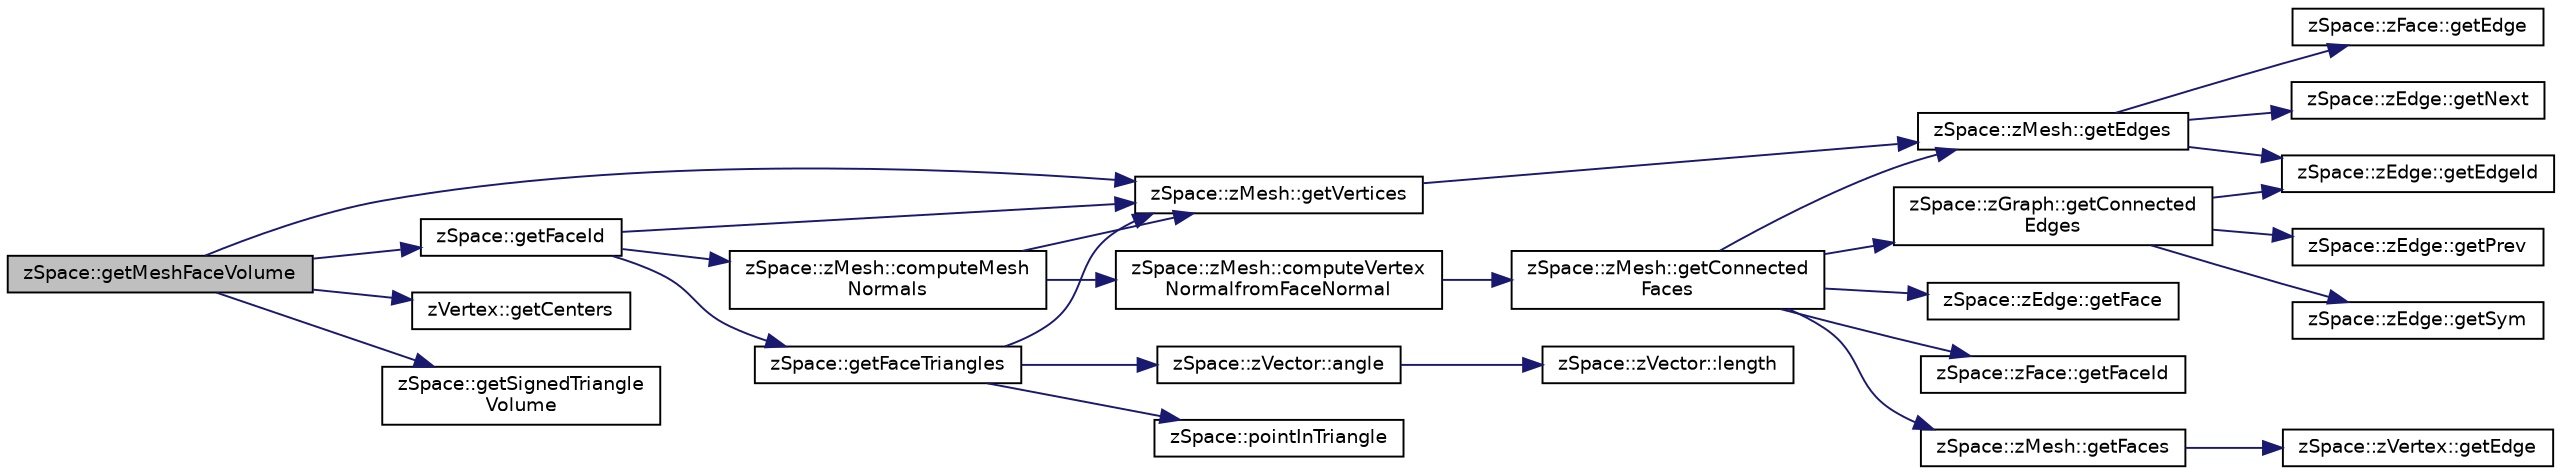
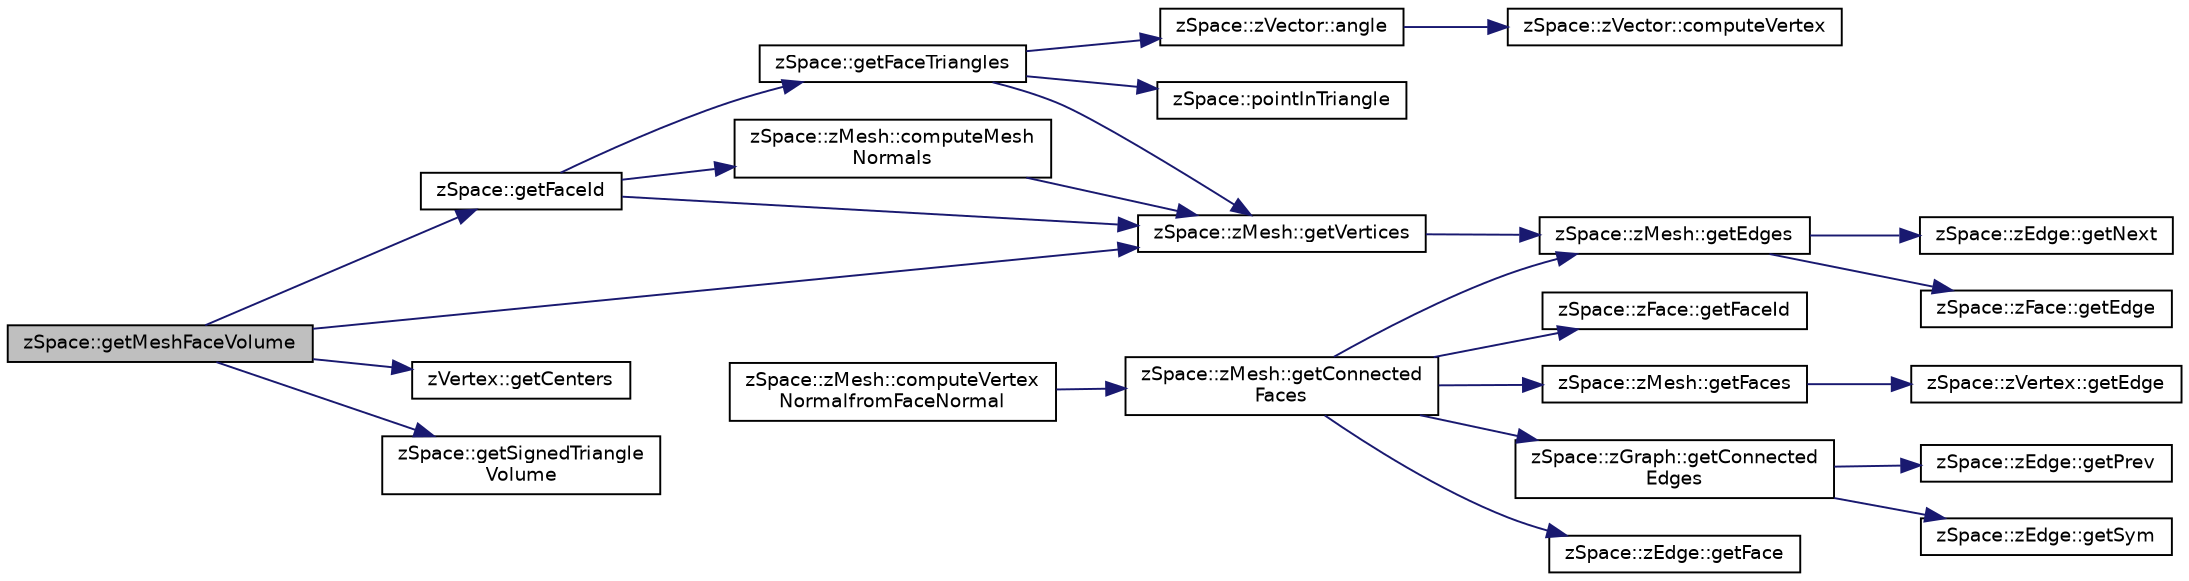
node "zSpace::zEdge::getEdgeId": removed
edge "zSpace::zMesh::computeMesh Normals" -> "zSpace::zMesh::computeVertex NormalfromFaceNormal": removed
node "zSpace::zVector::length": label "zSpace::zVector::length" -> "zSpace::zVector::computeVertex"
